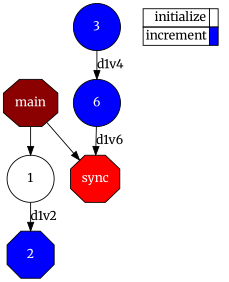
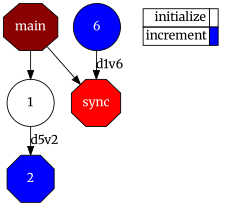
node "3": removed
edge "1" -> "2": label "d1v2" -> "d5v2"
